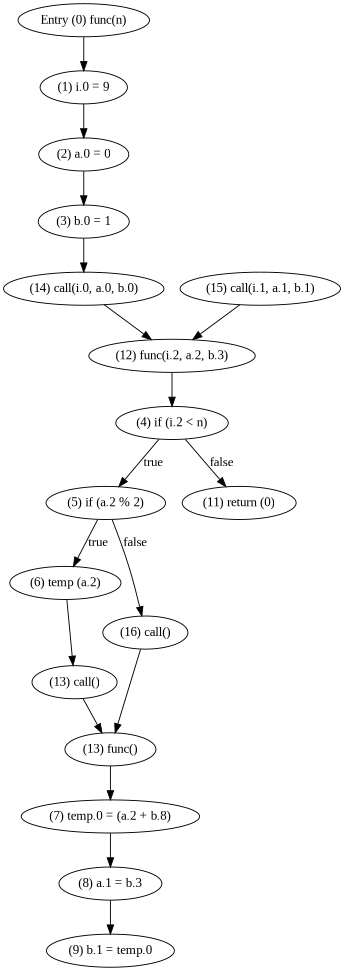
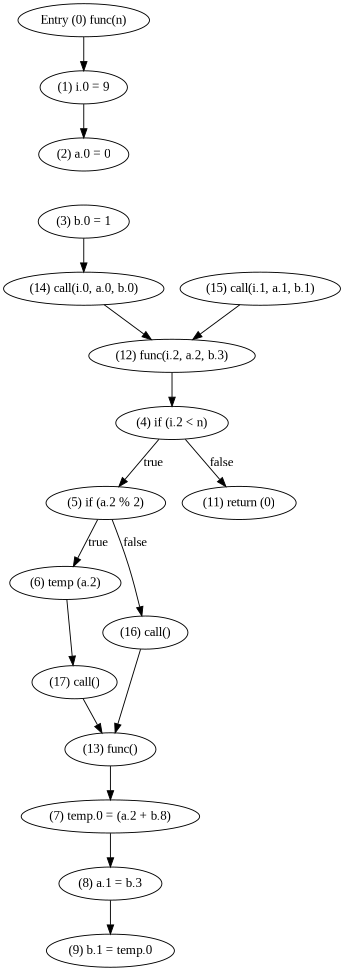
edge "(2) a.0 = 0" -> "(3) b.0 = 1": removed
node "(13) call()": label "(13) call()" -> "(17) call()"
